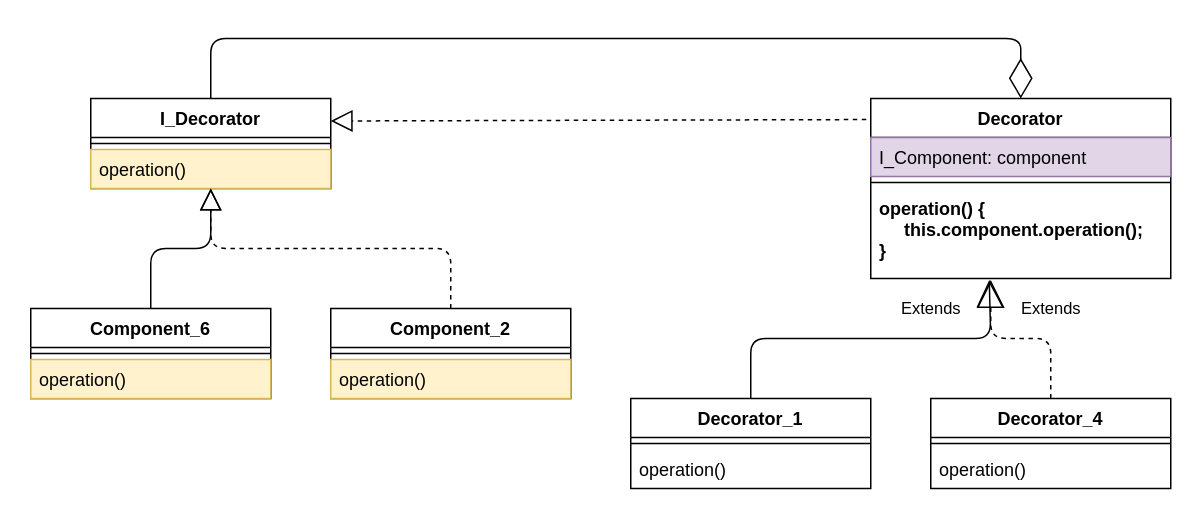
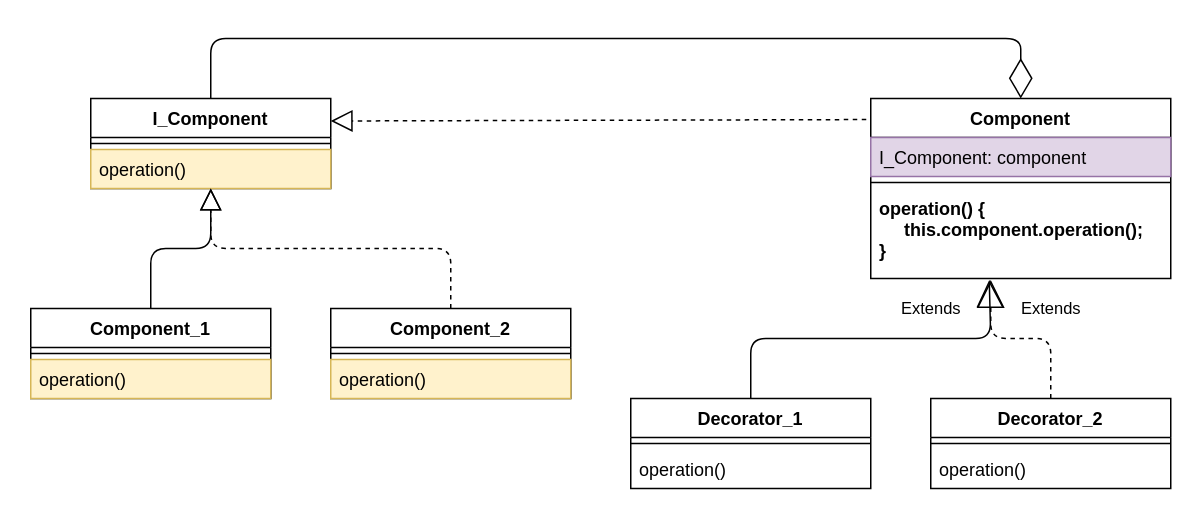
node "I_Decorator": label "I_Decorator" -> "I_Component"
node "Decorator": label "Decorator" -> "Component"
node "Component_6": label "Component_6" -> "Component_1"
node "Decorator_4": label "Decorator_4" -> "Decorator_2"
